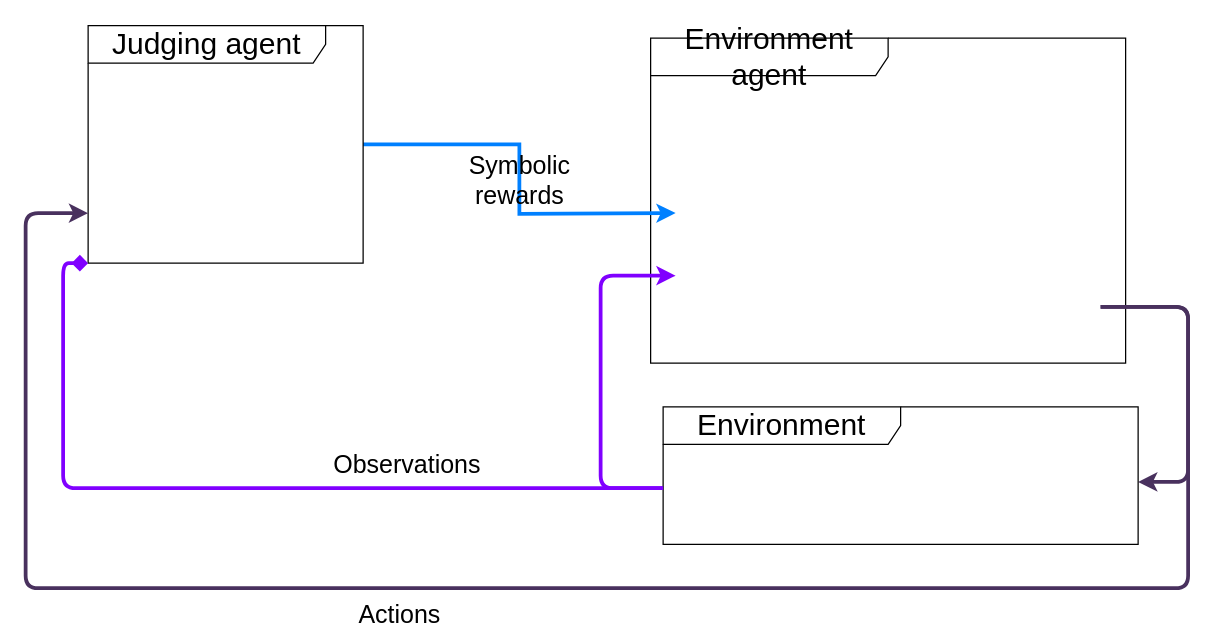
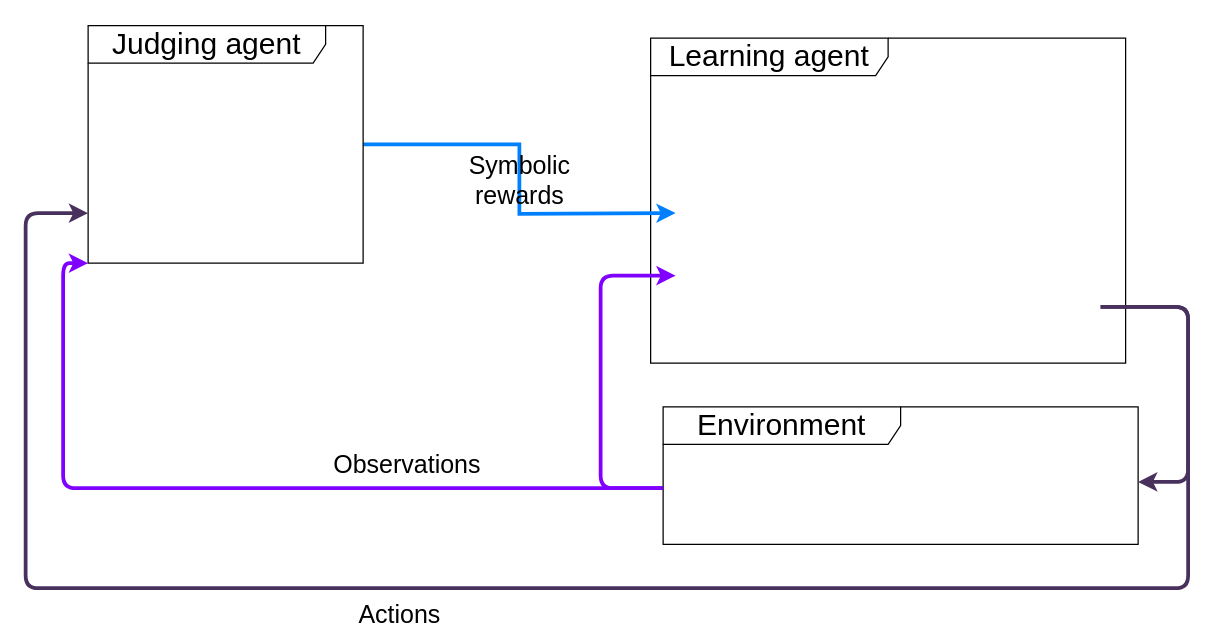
node "Environment agent": label "Environment agent" -> "Learning agent"
edge "Environment" -> "Judging agent": arrowhead diamond -> classic
